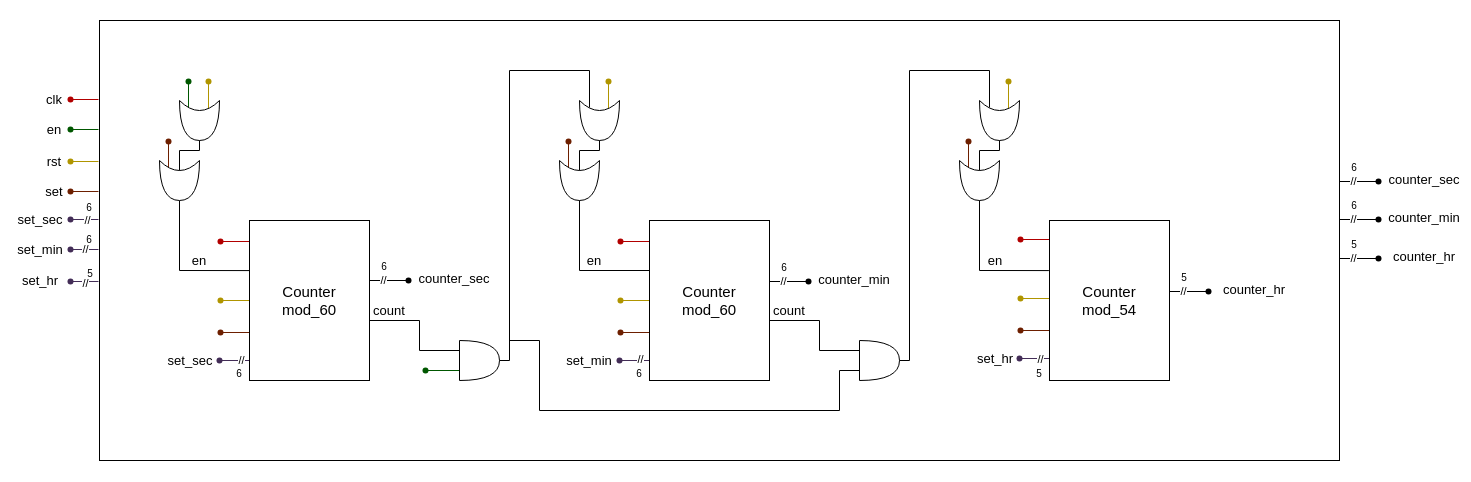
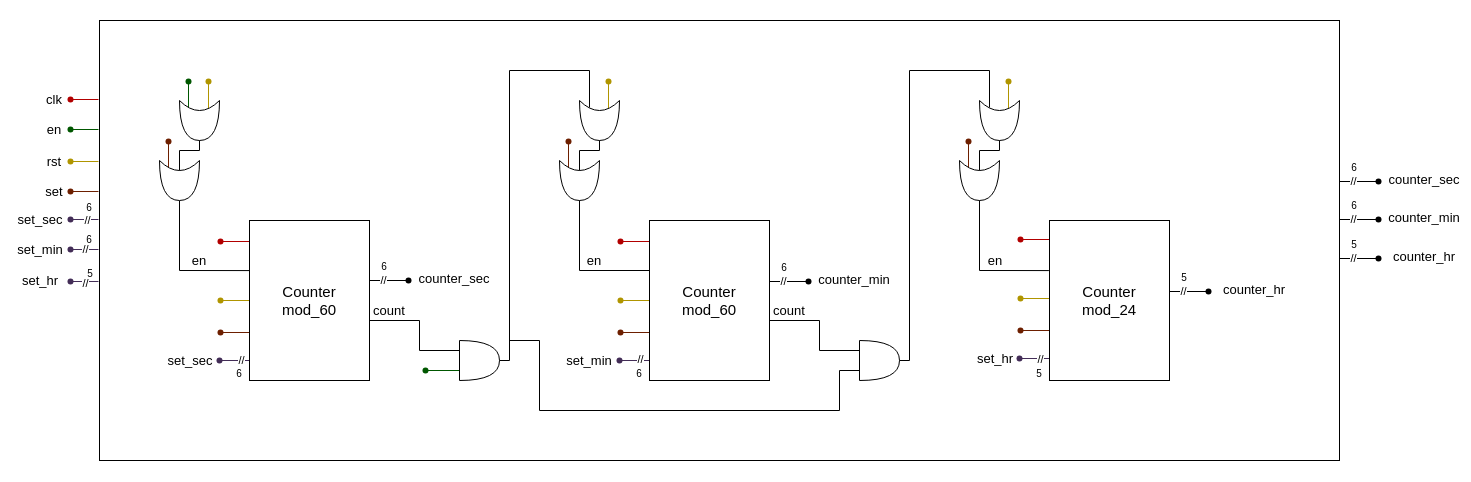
node "Counter mod_54": label "Counter mod_54" -> "Counter mod_24"
